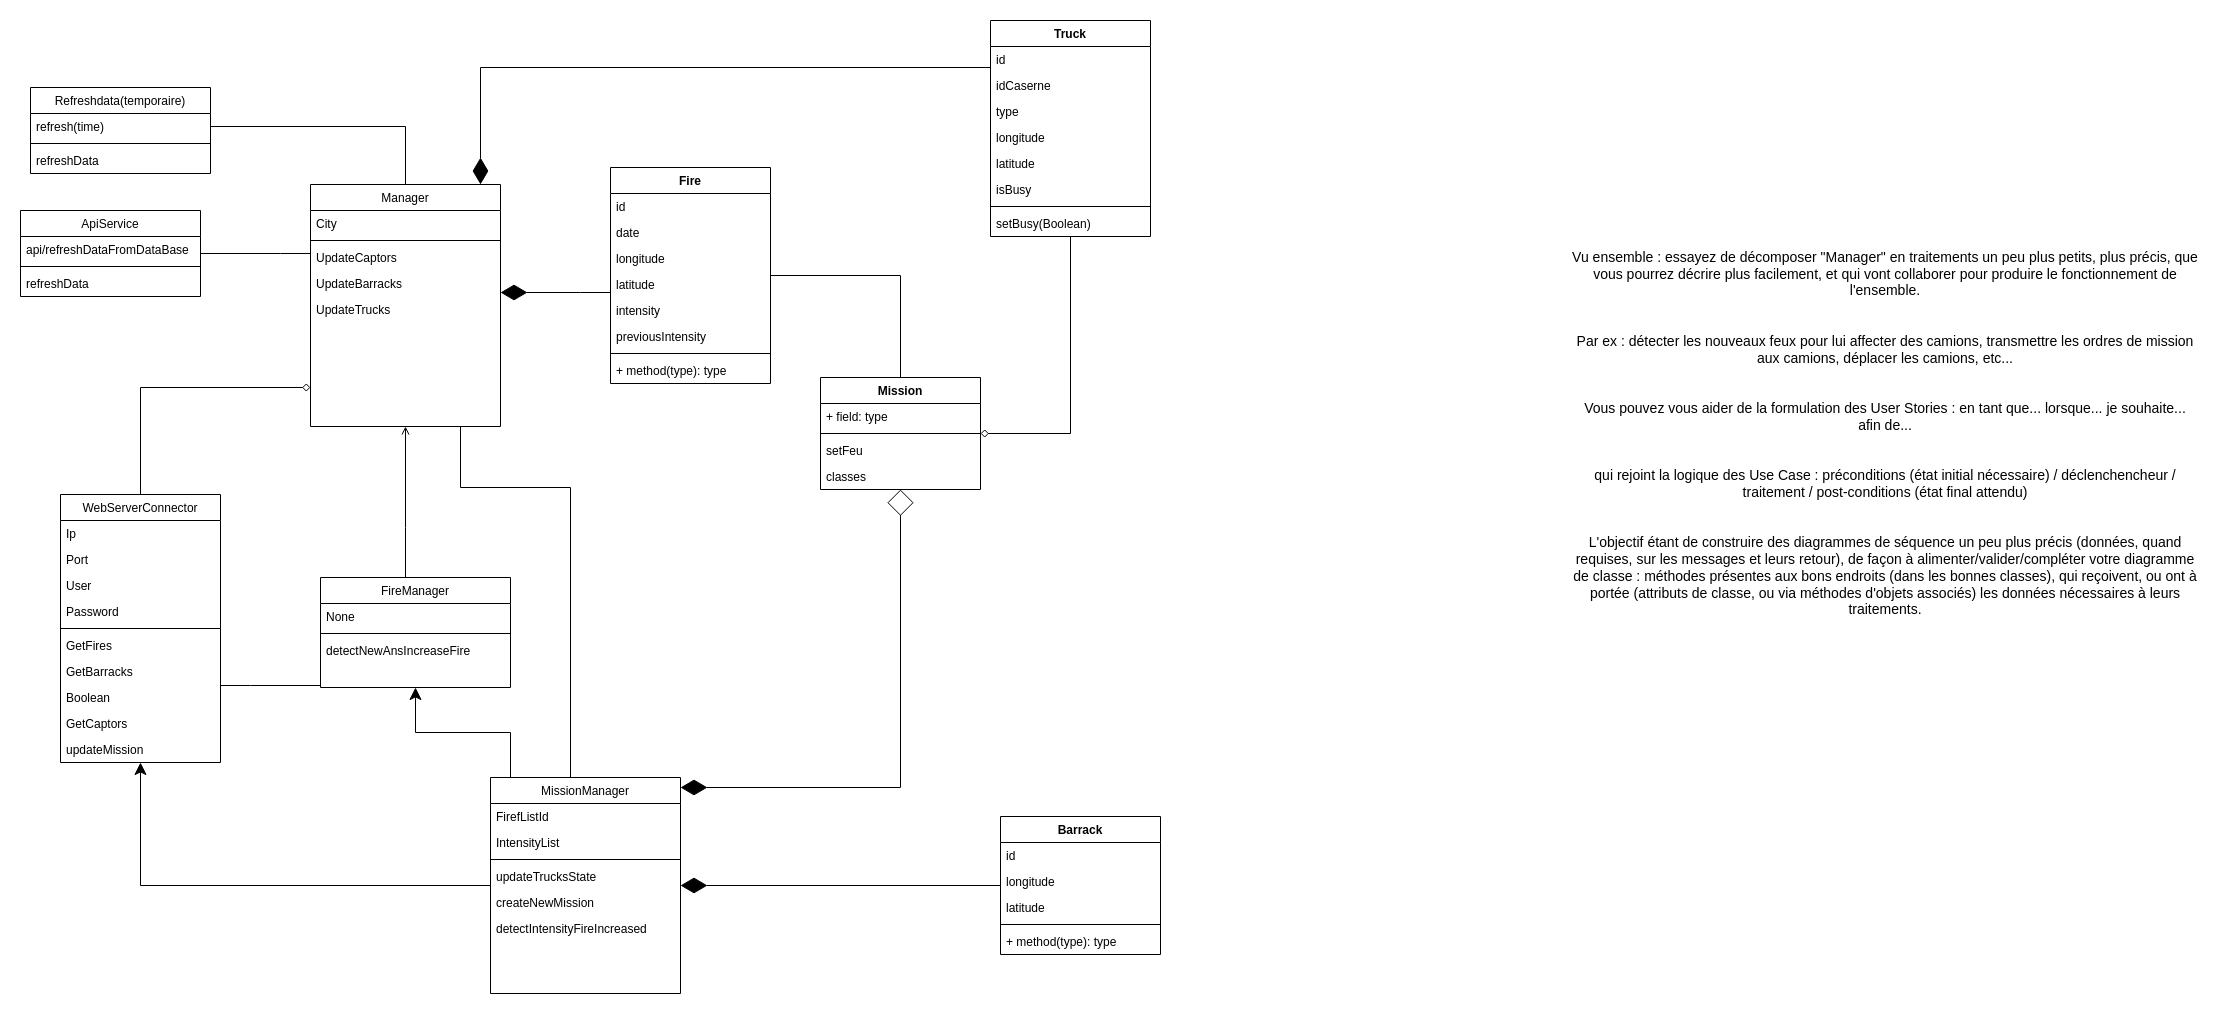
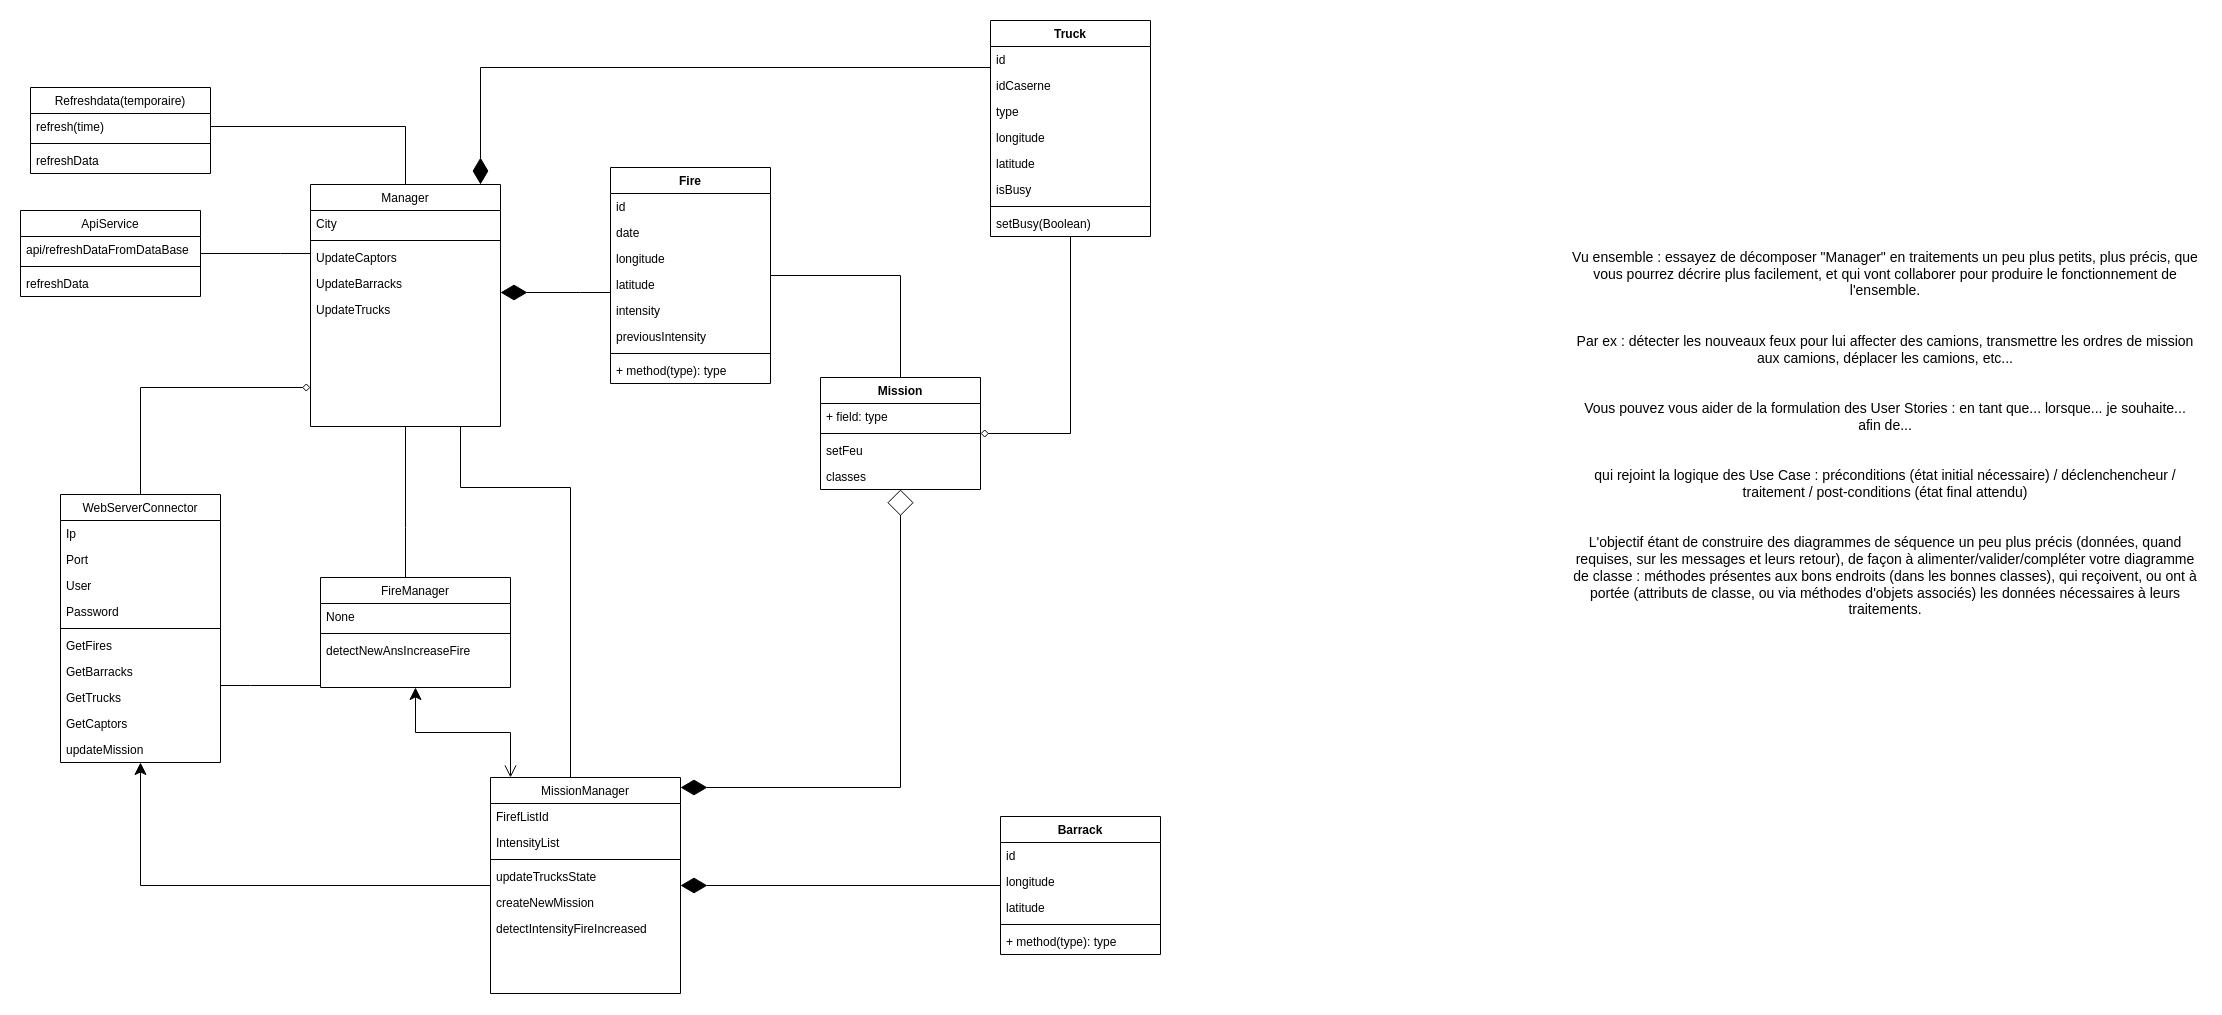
edge "FireManager" -> "Manager": arrowhead open -> none
node "Boolean": label "Boolean" -> "GetTrucks"
edge "MissionManager" -> "FireManager": arrowhead none -> open
